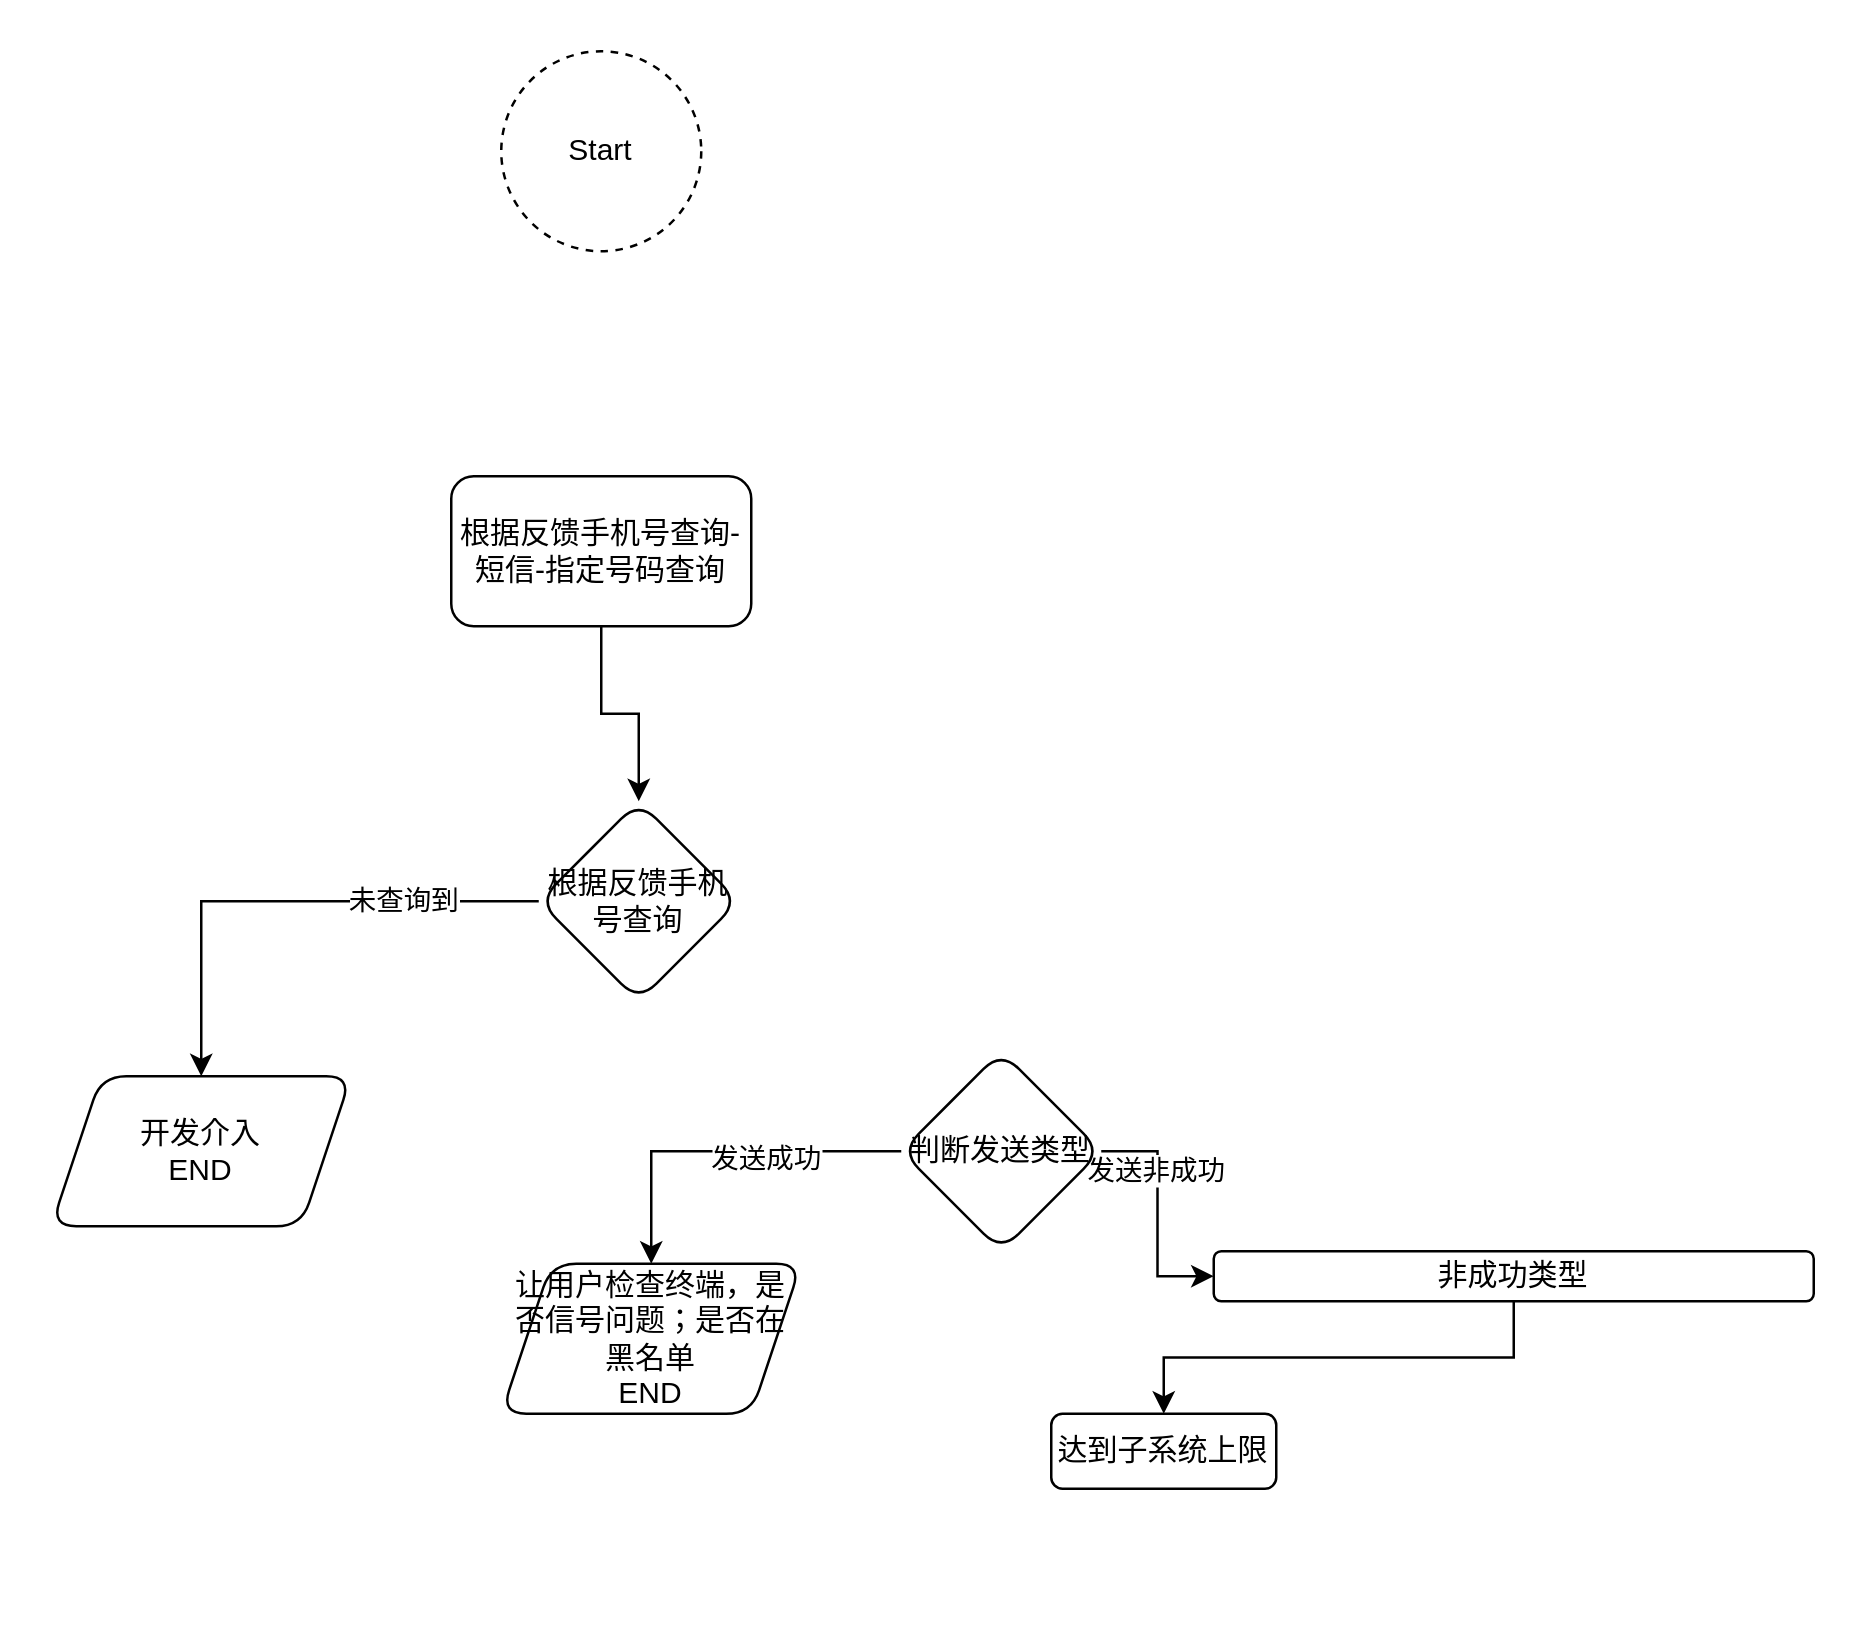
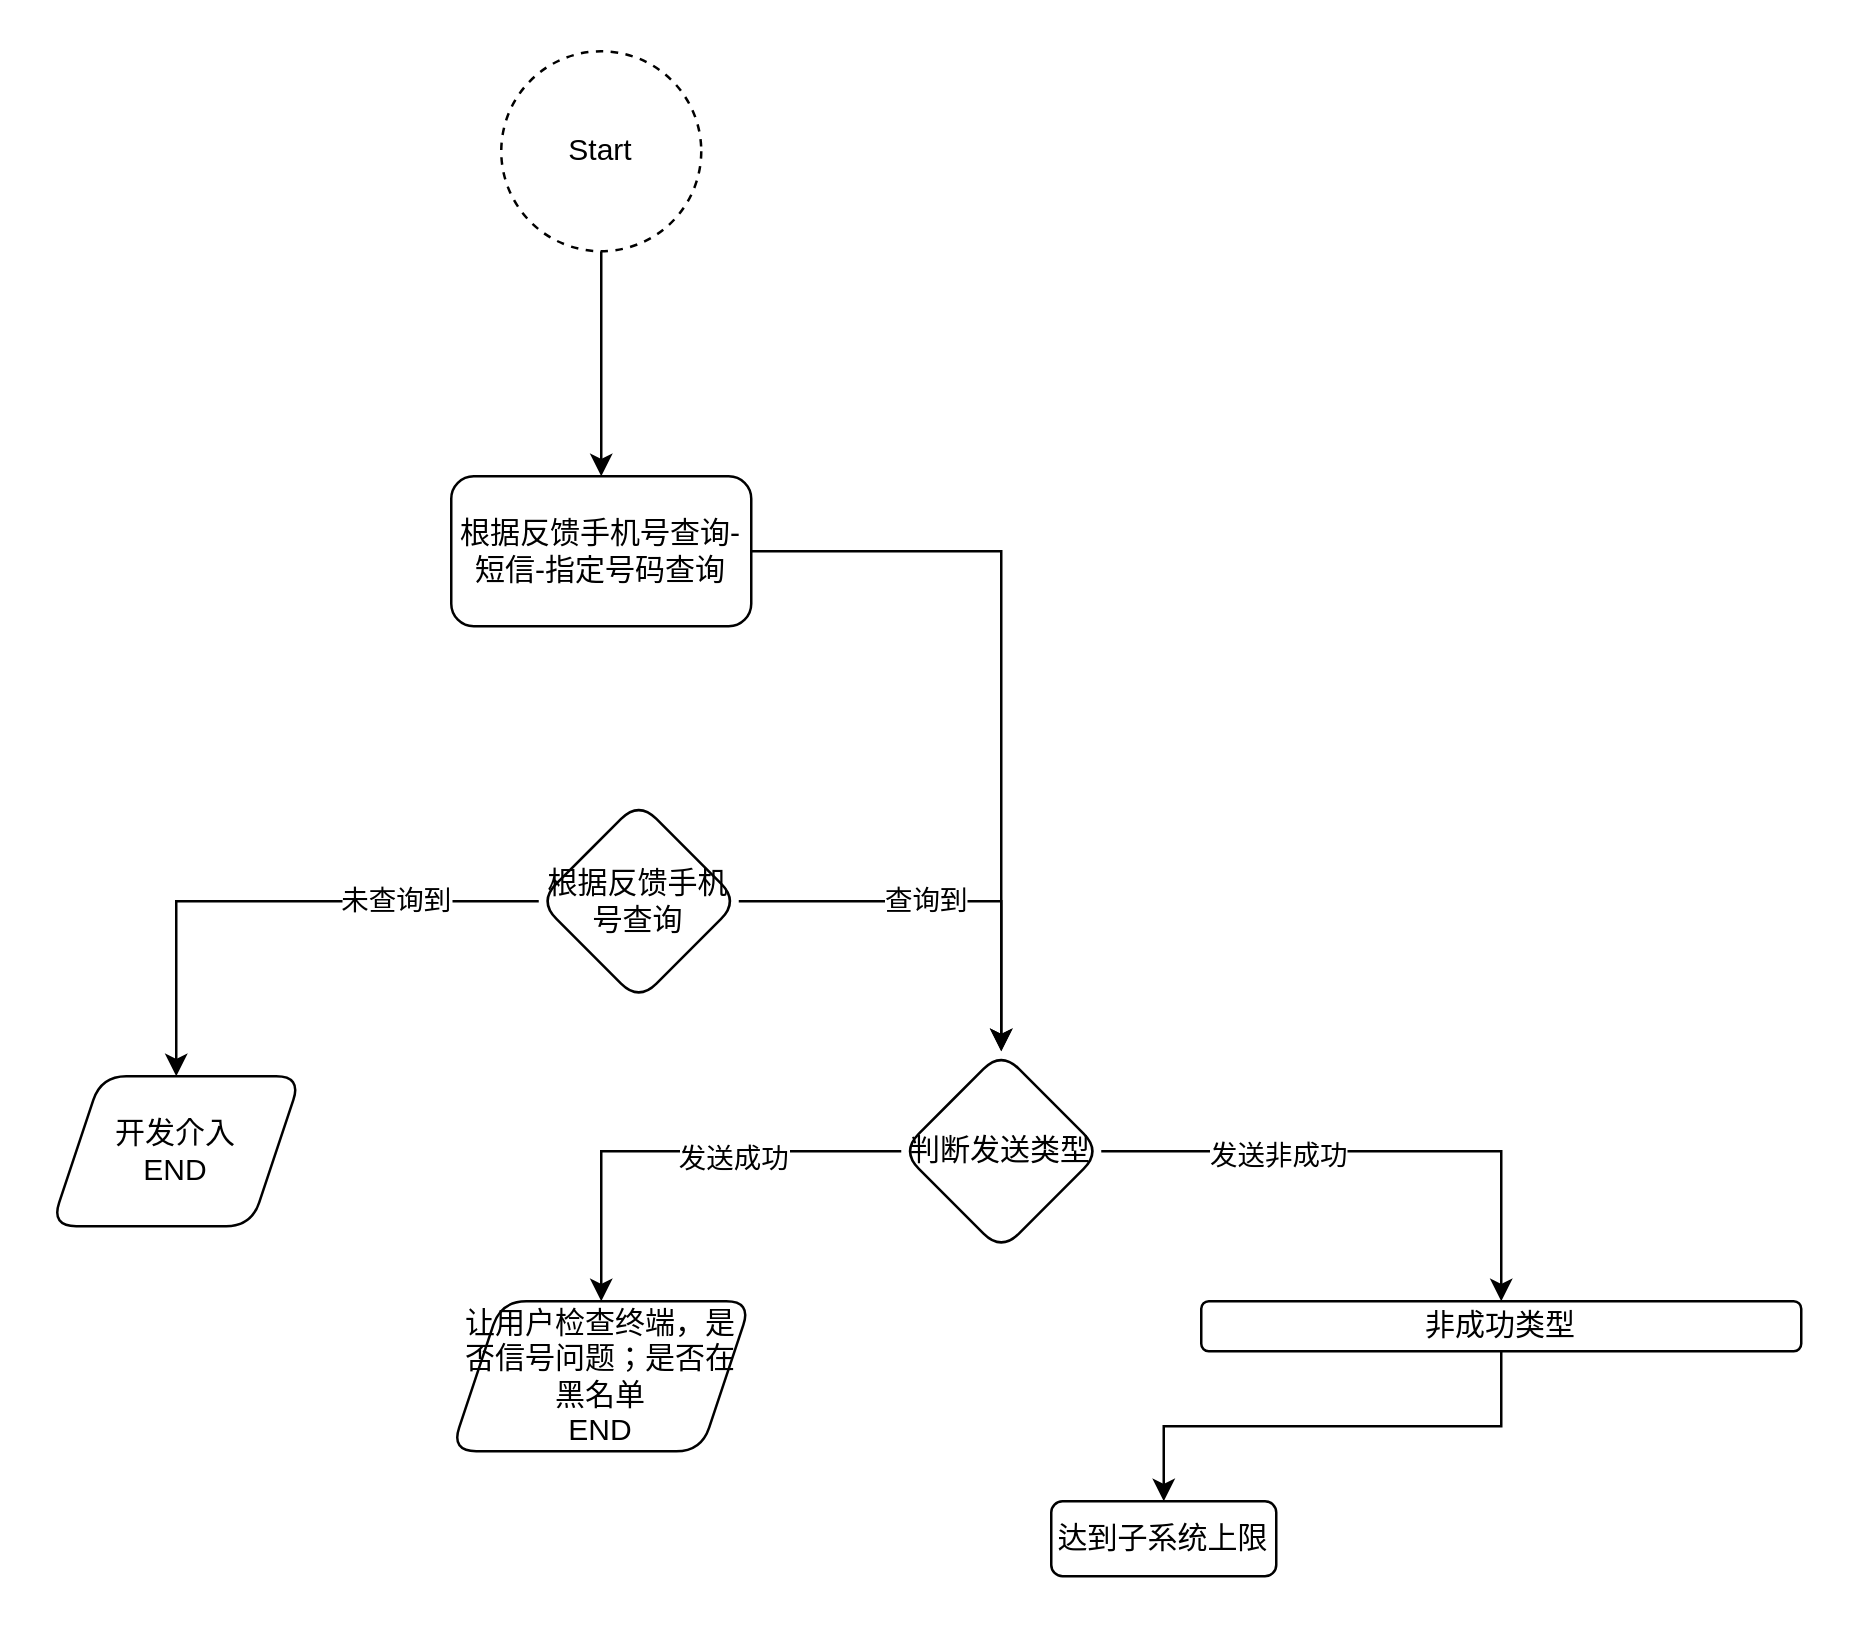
edge "Start" -> "根据反馈手机号查询-短信-指定号码查询": added
edge "根据反馈手机号查询-短信-指定号码查询" -> "根据反馈手机号查询": now "根据反馈手机号查询-短信-指定号码查询" -> "判断发送类型"
edge "根据反馈手机号查询" -> "判断发送类型": added, label "查询到"
node "开发介入 END": size 300x150 -> 250x150
node "非成功类型": moved (1514, 1276) -> (1501, 1326)
node "让用户检查终端，是否信号问题；是否在黑名单 END": moved (651, 1339) -> (601, 1376)
node "达到子系统上限": moved (1164, 1451) -> (1164, 1539)
